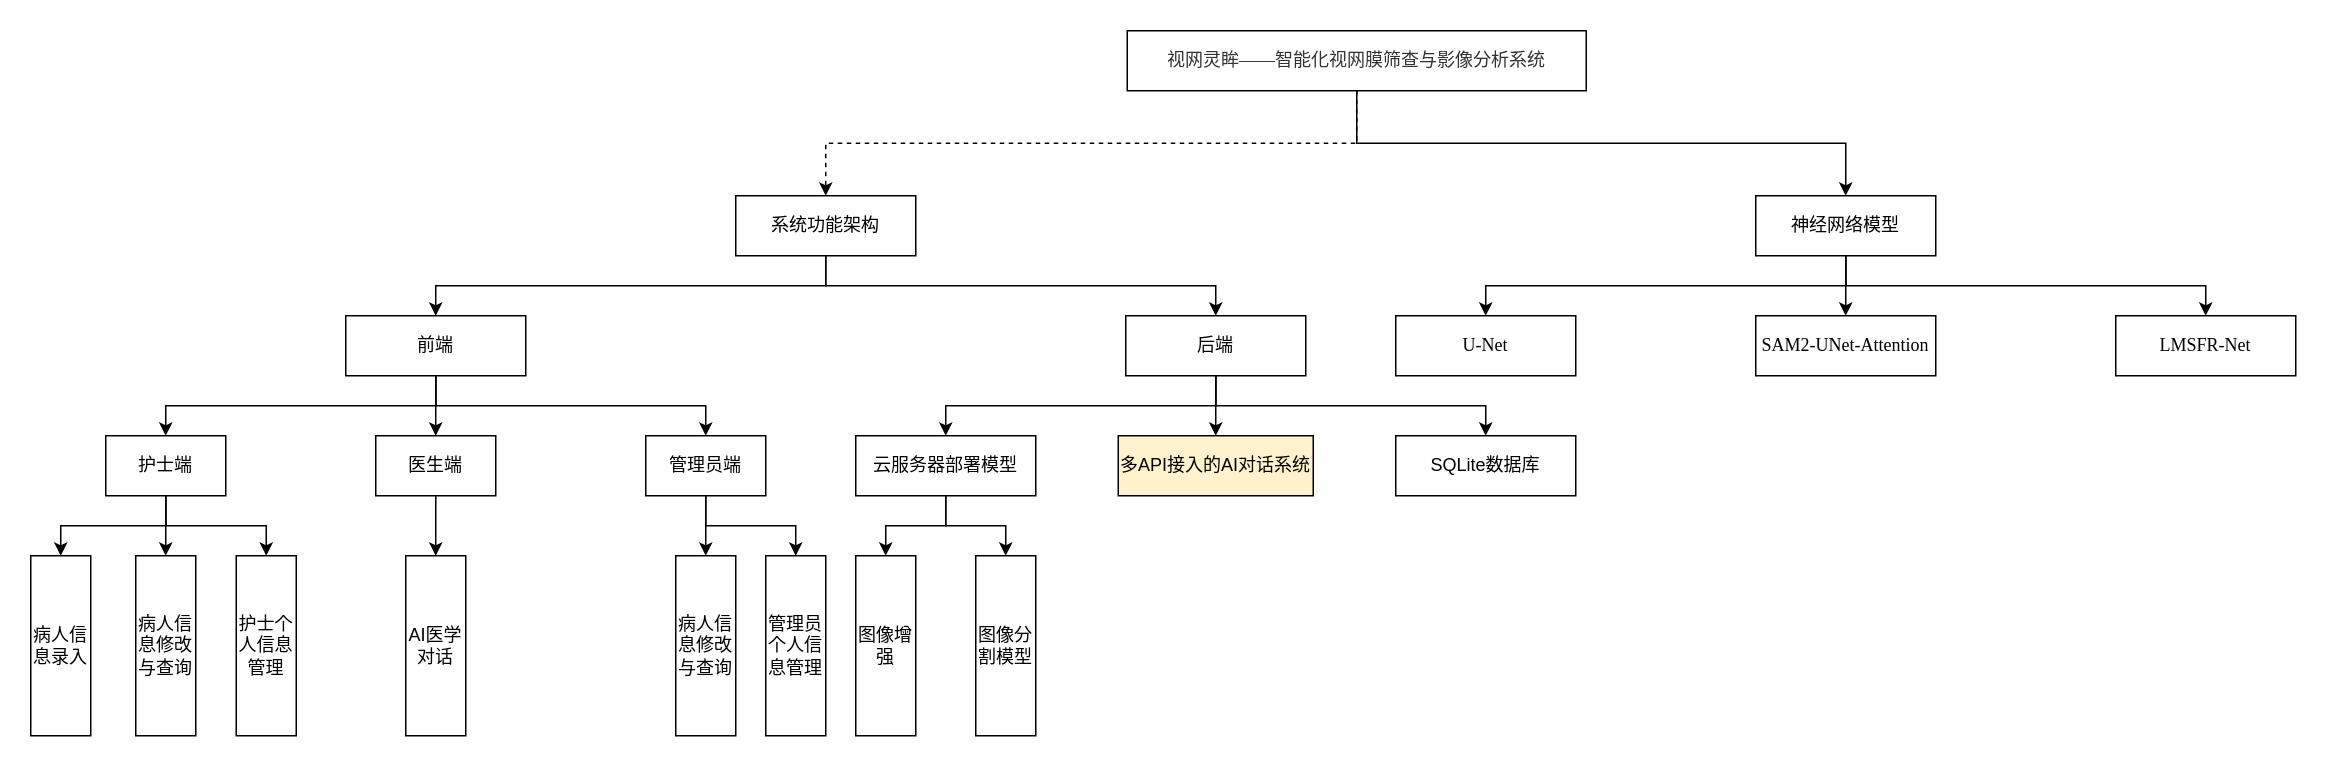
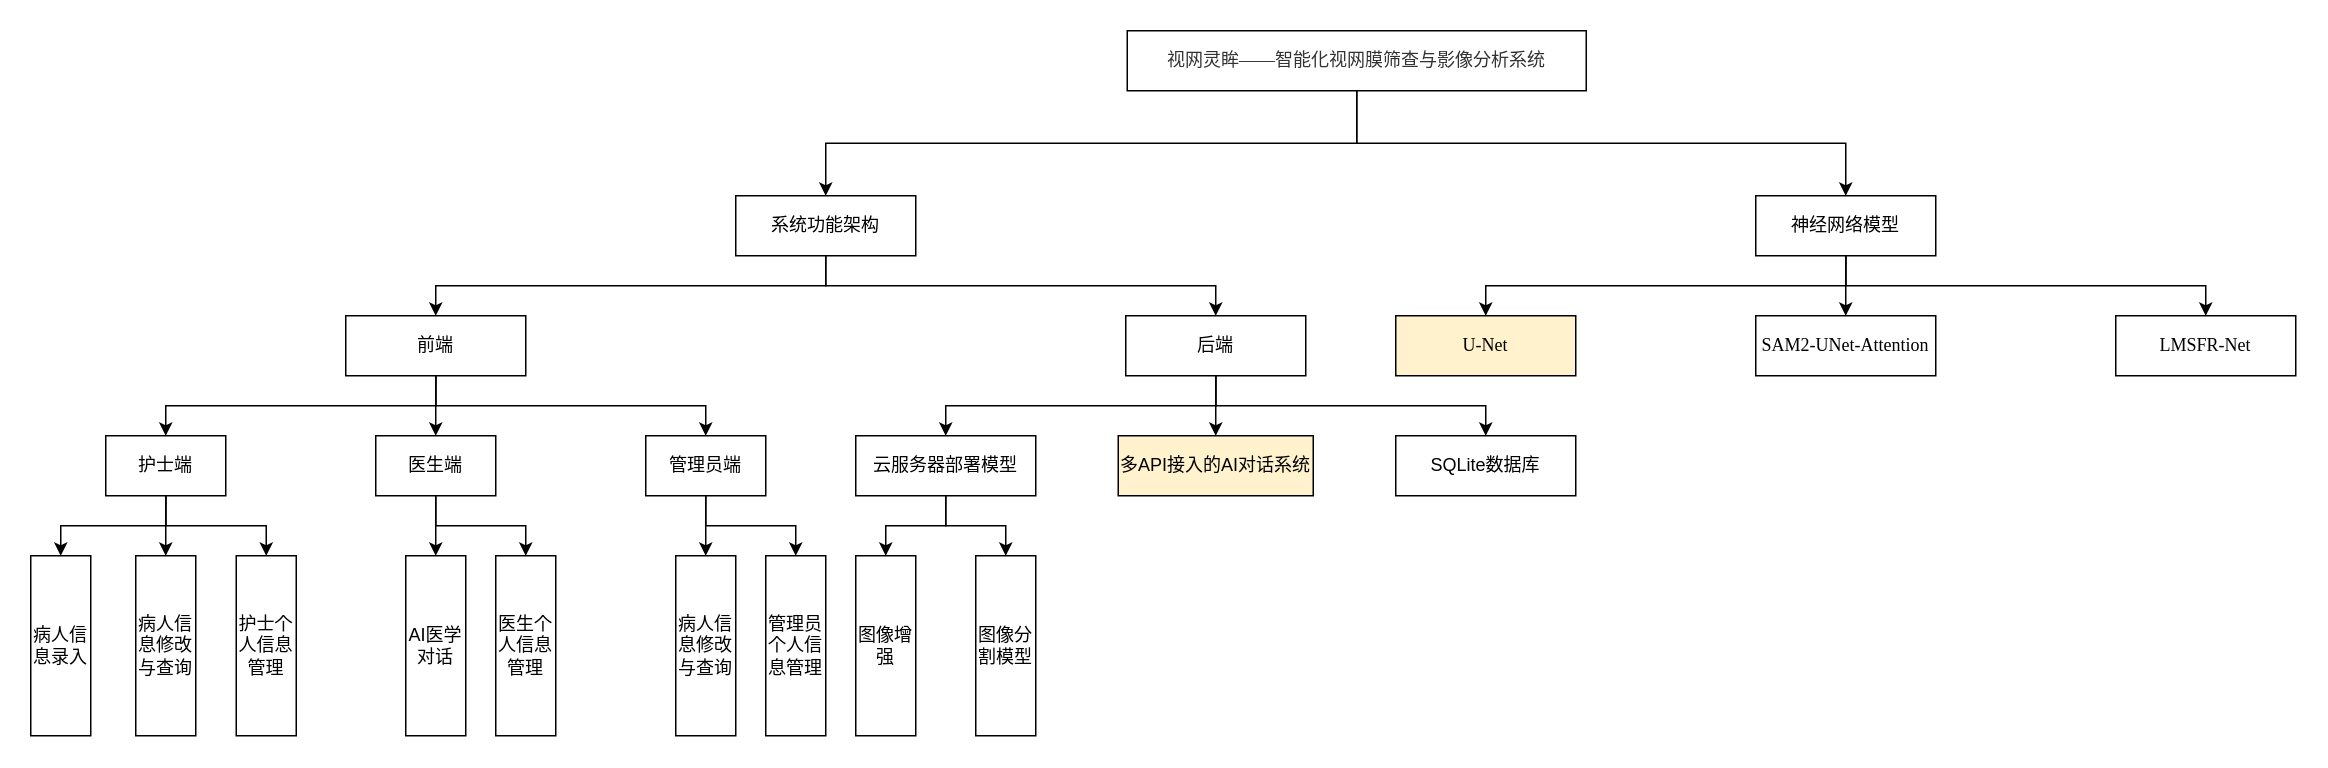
edge "视网灵眸——智能化视网膜筛查与影像分析系统" -> "系统功能架构": style dashed -> solid
node "U-Net": fillcolor #ffffff -> #fff2cc
edge "医生端" -> "医生个人信息管理": added
node "医生个人信息管理": added
